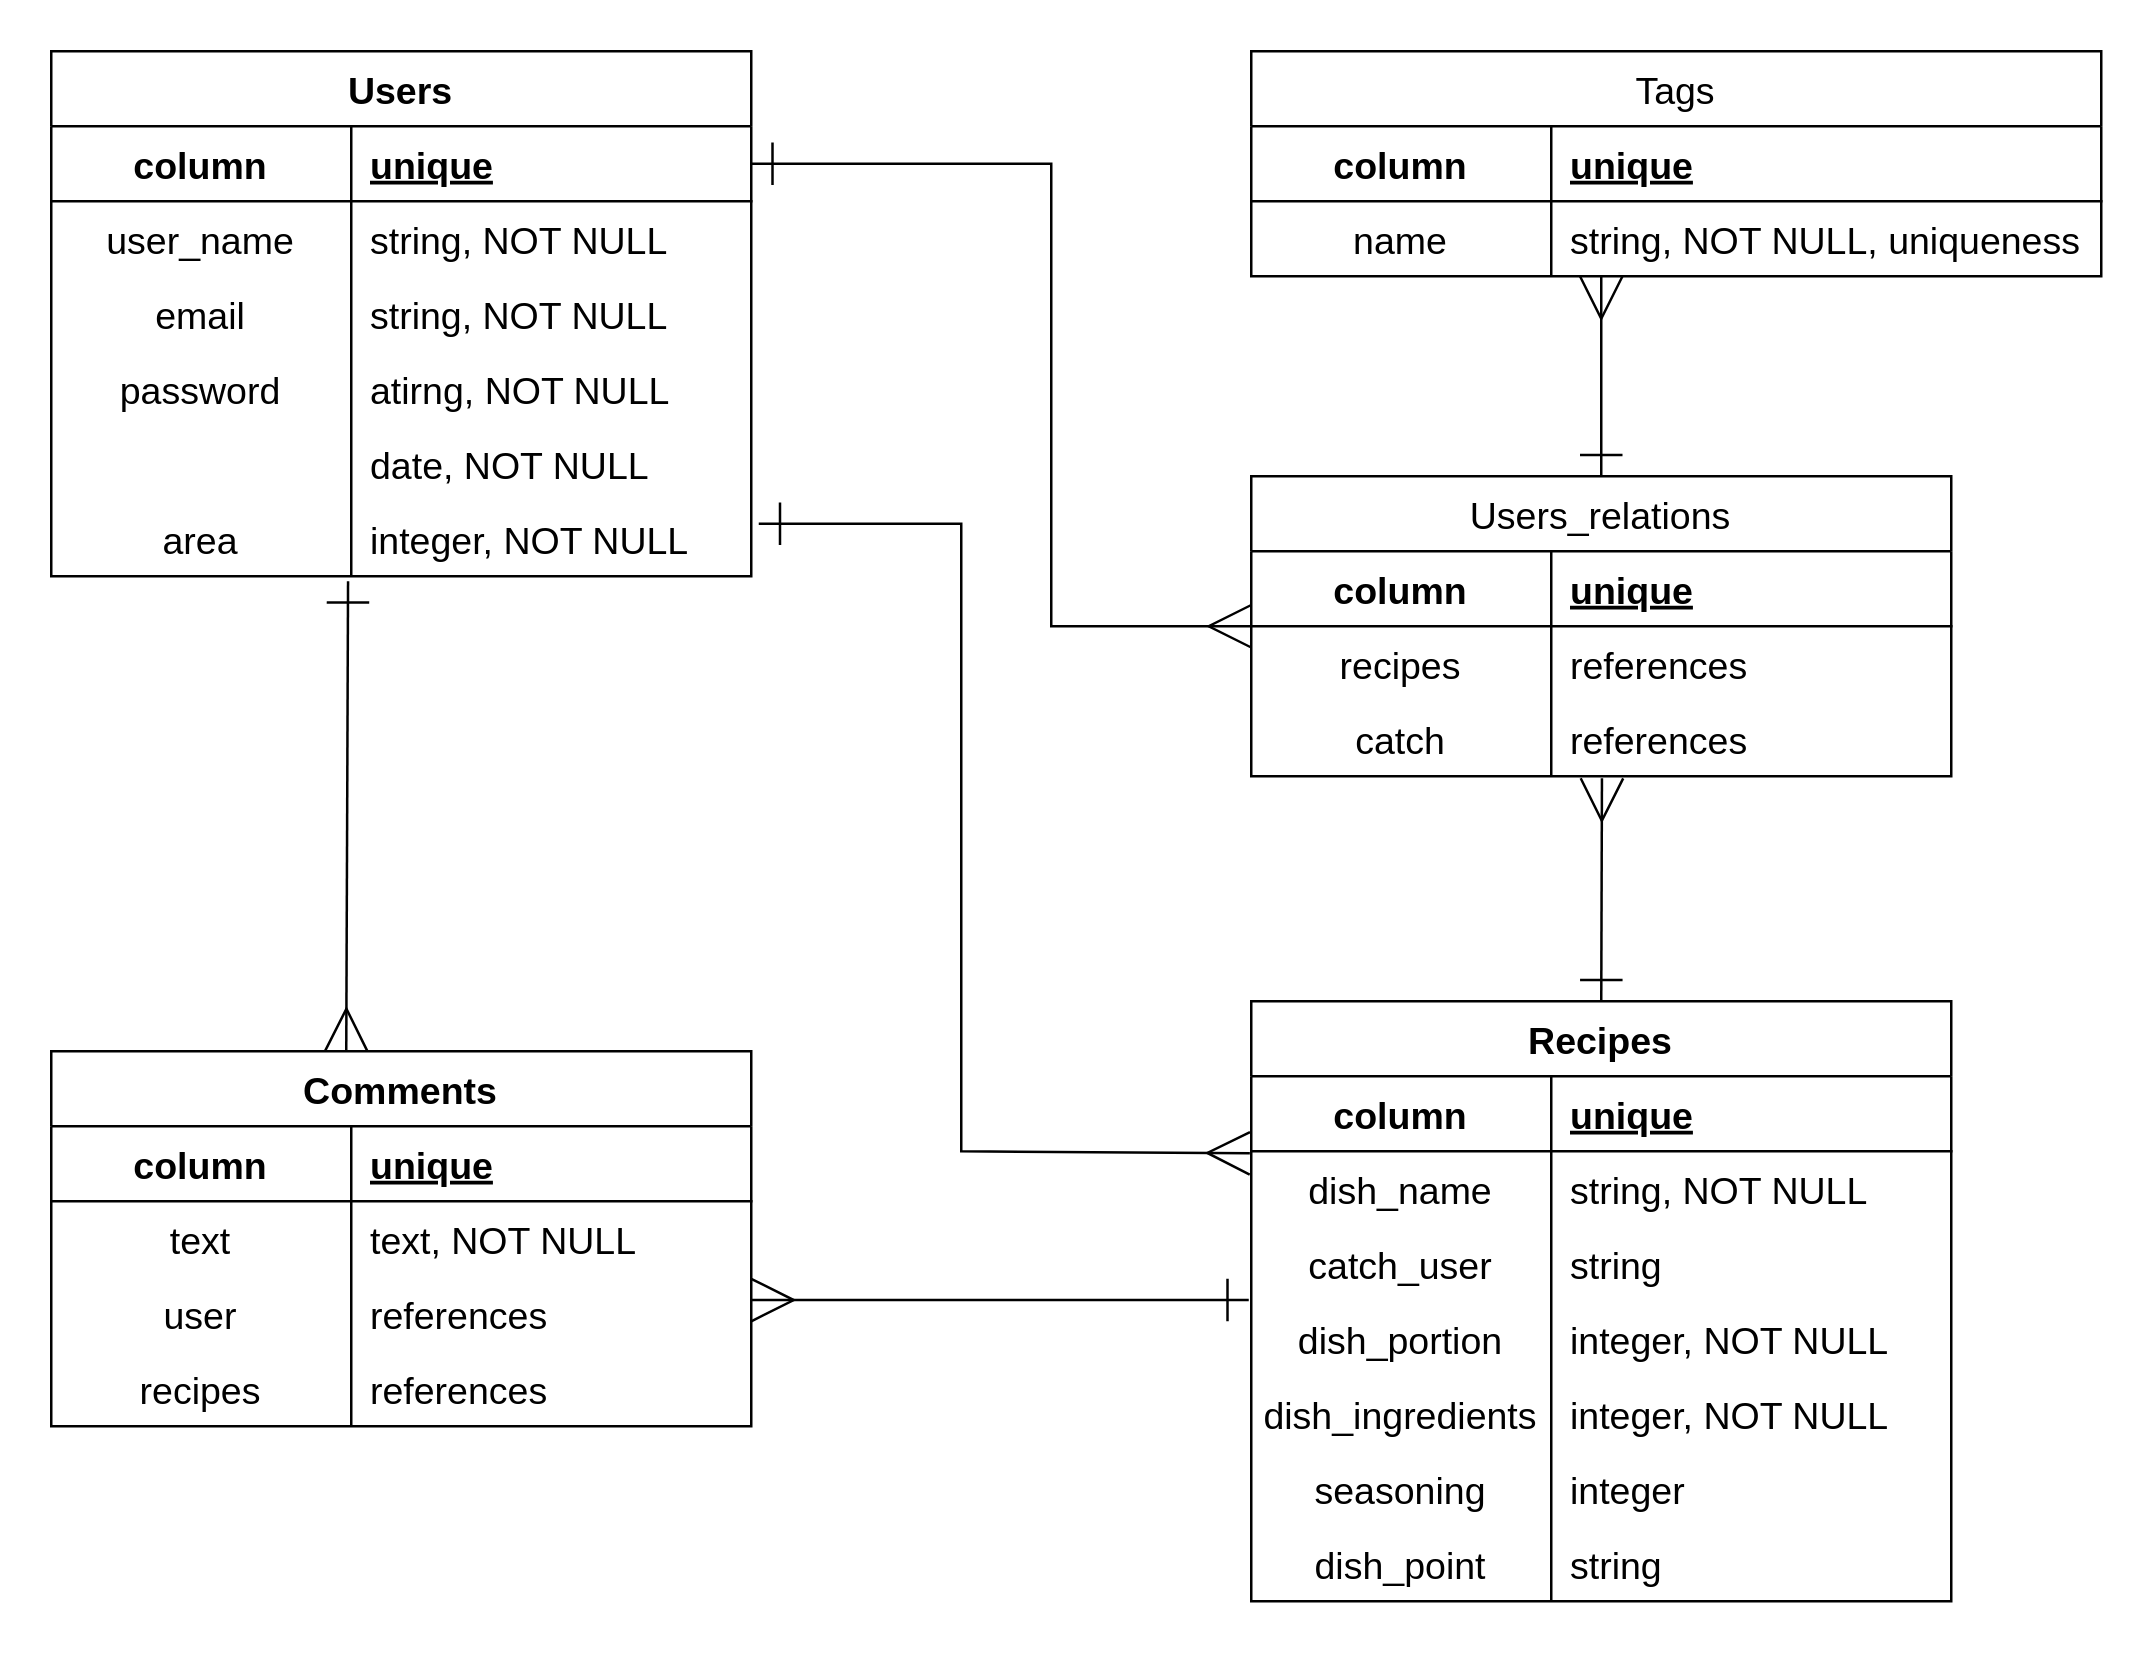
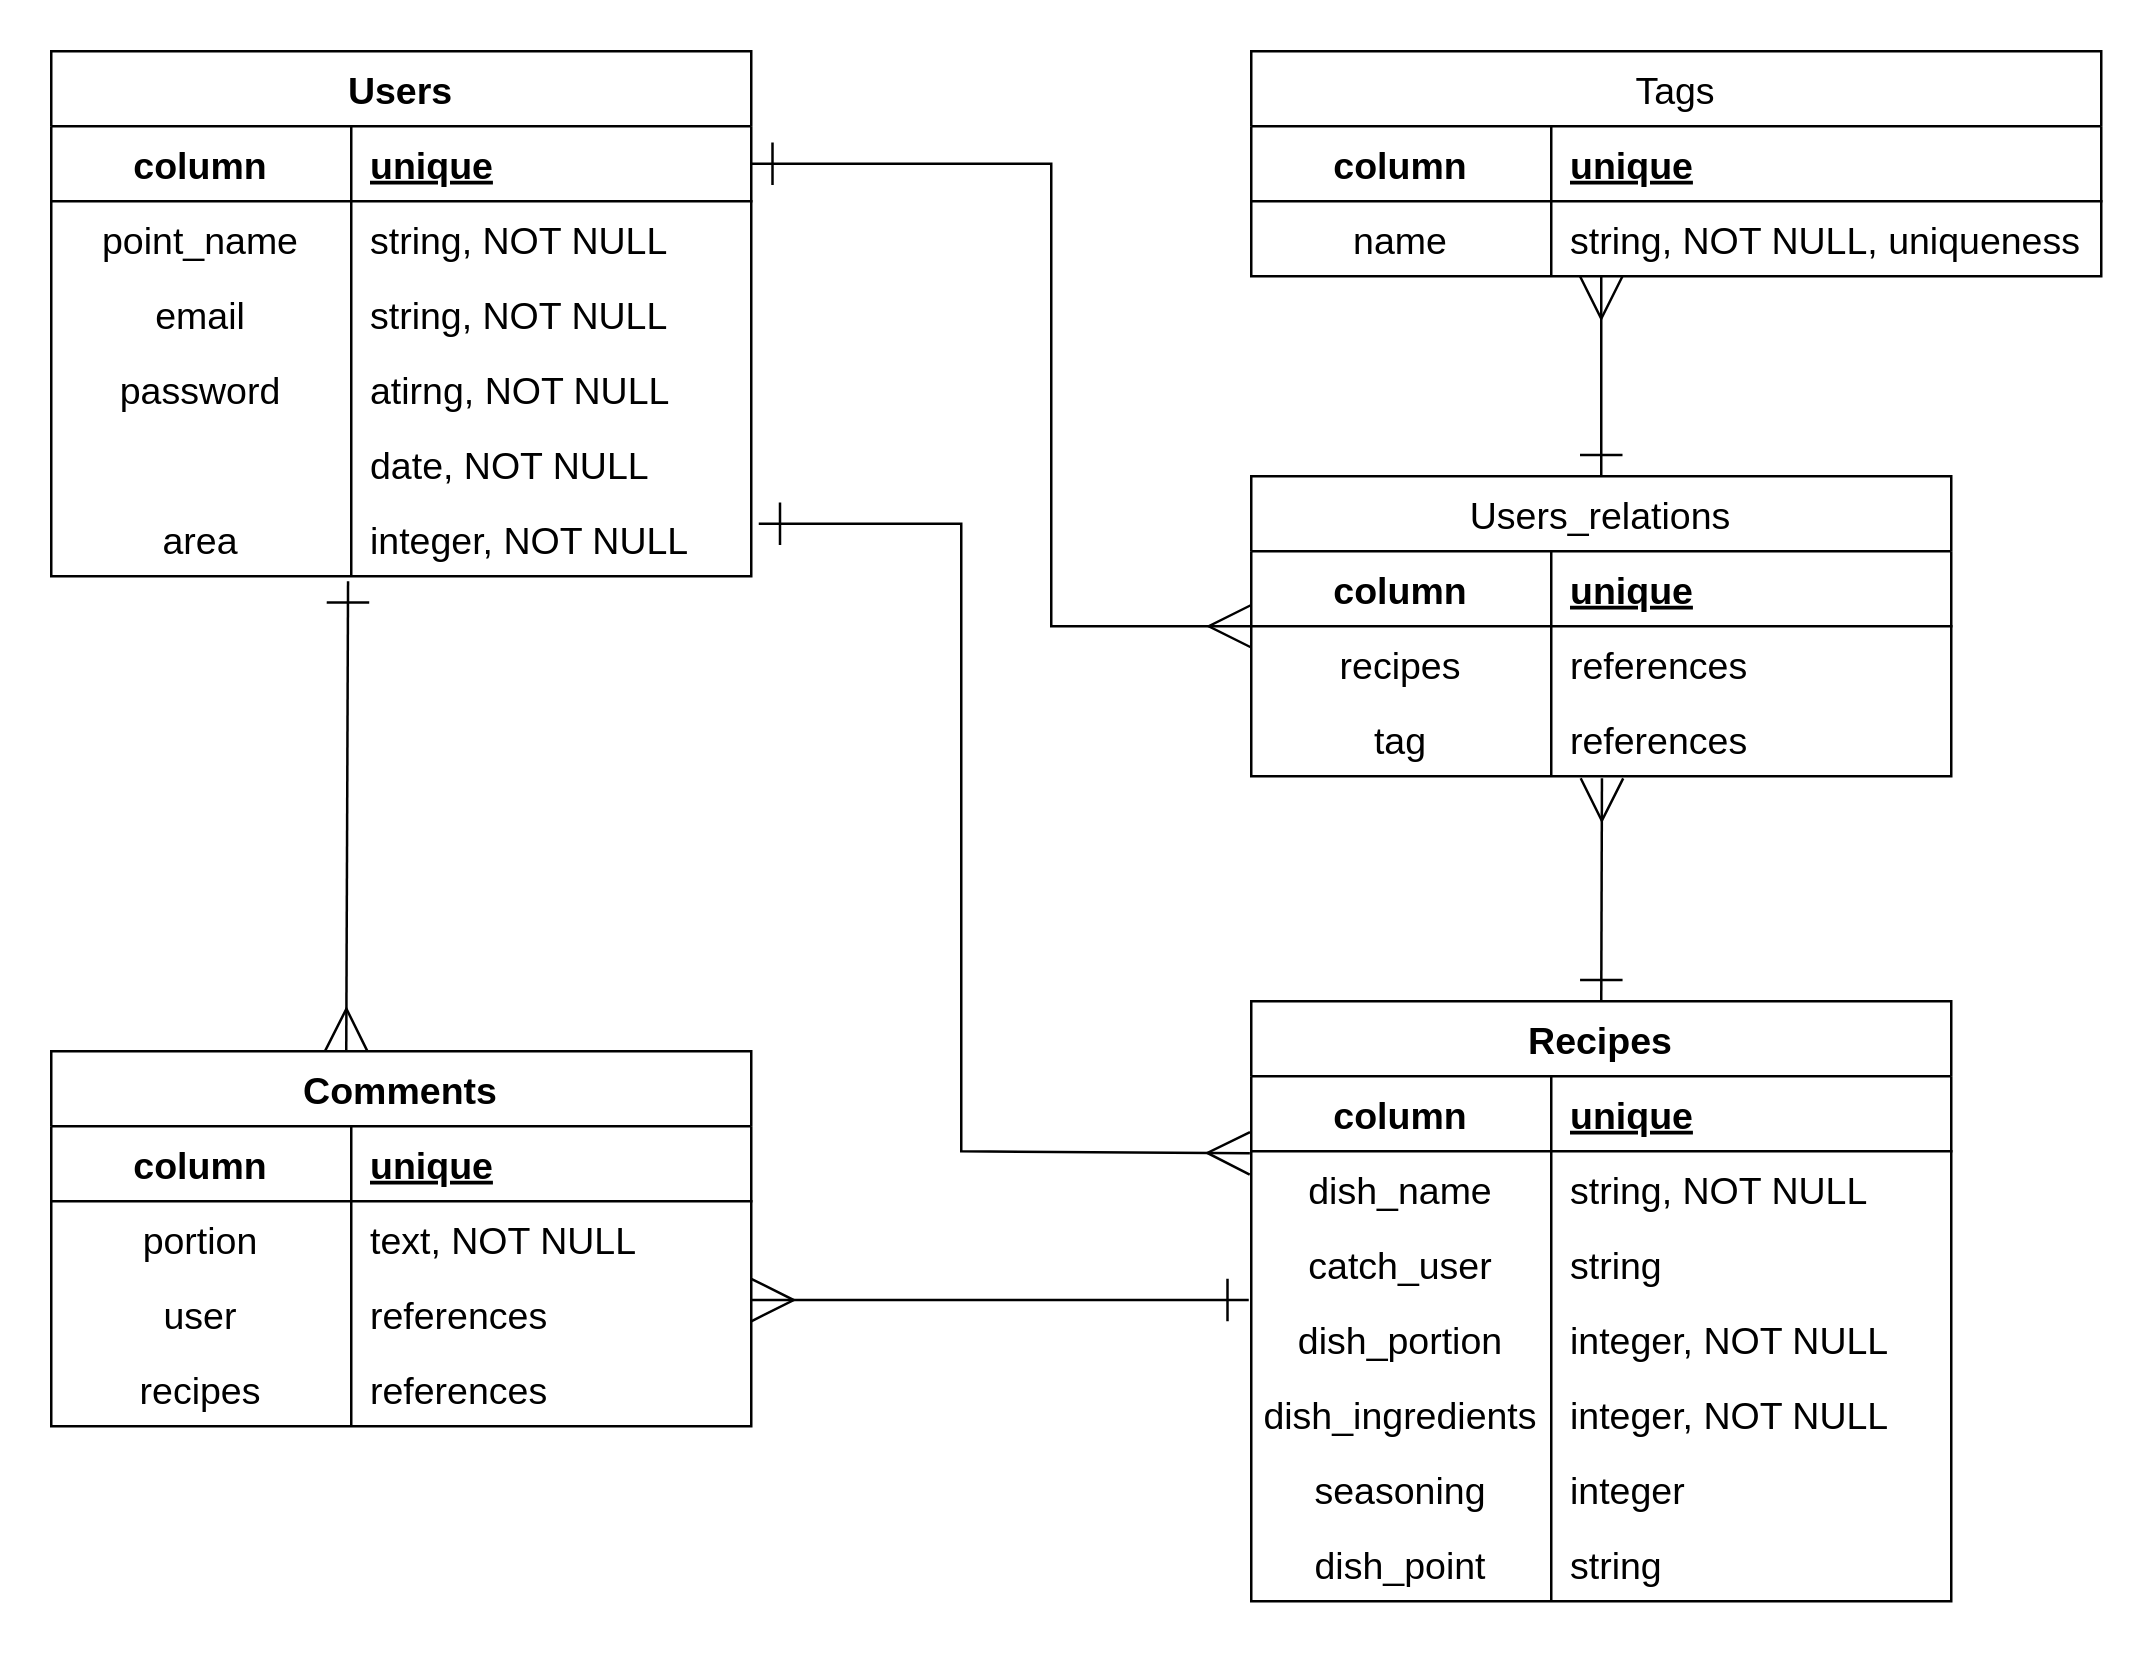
node "user_name": label "user_name" -> "point_name"
node "catch": label "catch" -> "tag"
node "text": label "text" -> "portion"
